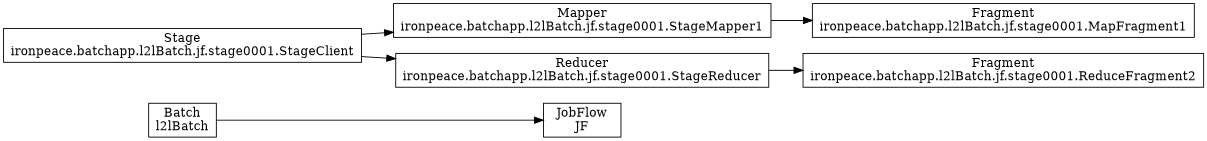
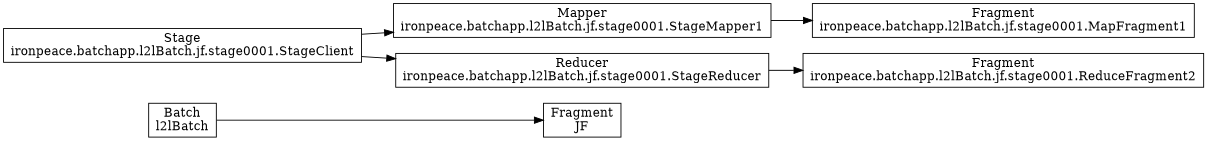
node "JobFlow JF": label "JobFlow JF" -> "Fragment JF"
